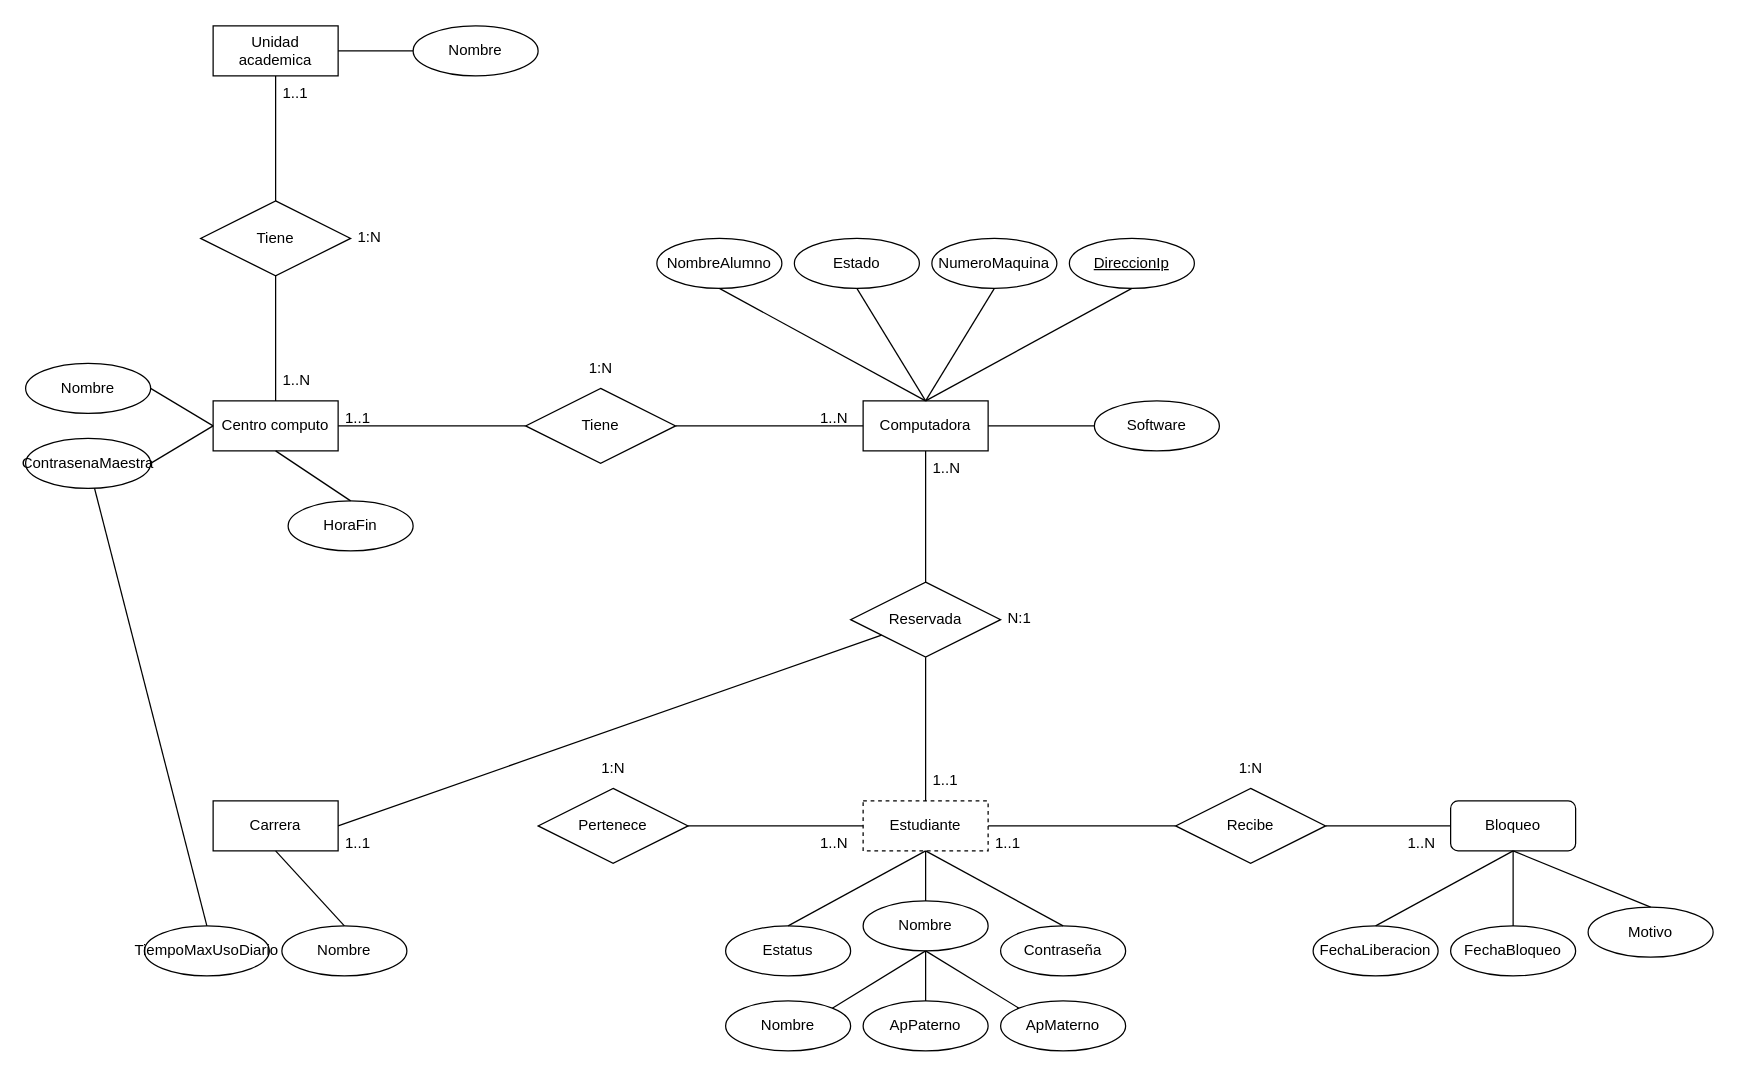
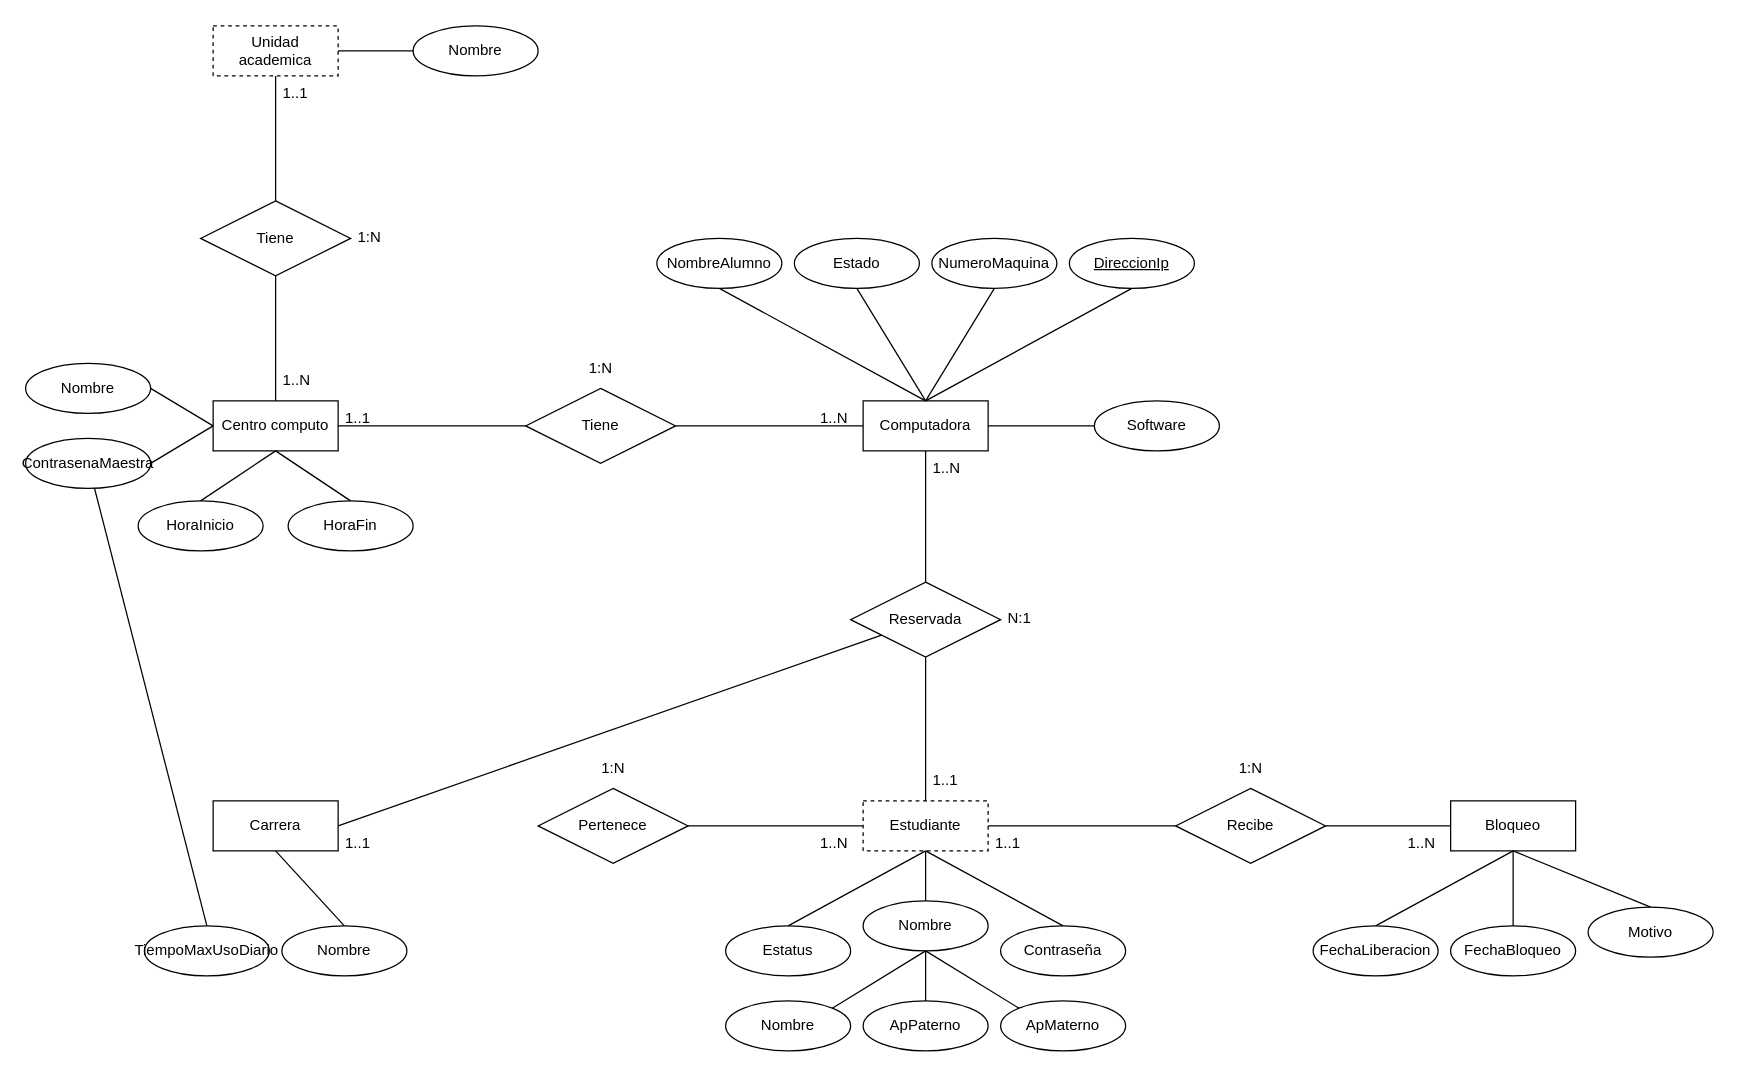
node "Unidad academica": style solid -> dashed
edge "Centro computo" -- "HoraInicio": added
node "HoraInicio": added
node "Bloqueo": shape rounded rectangle -> rectangle
